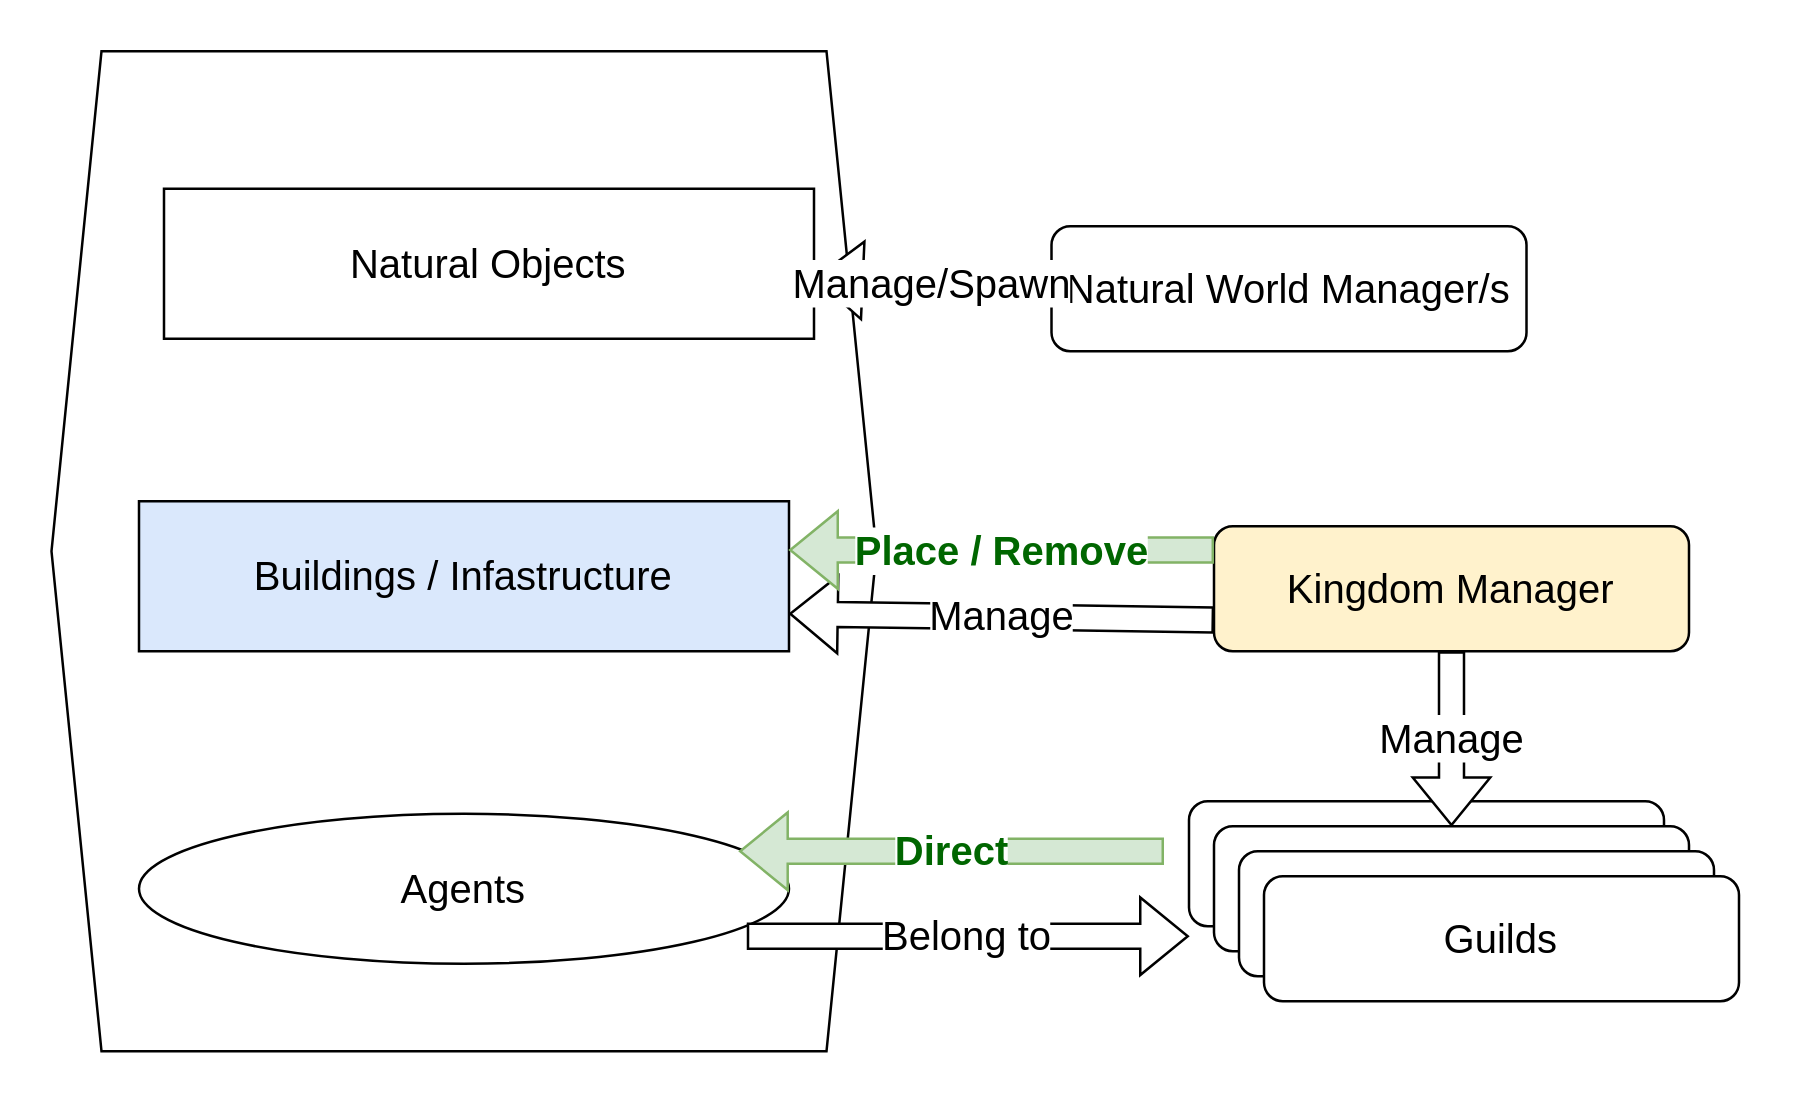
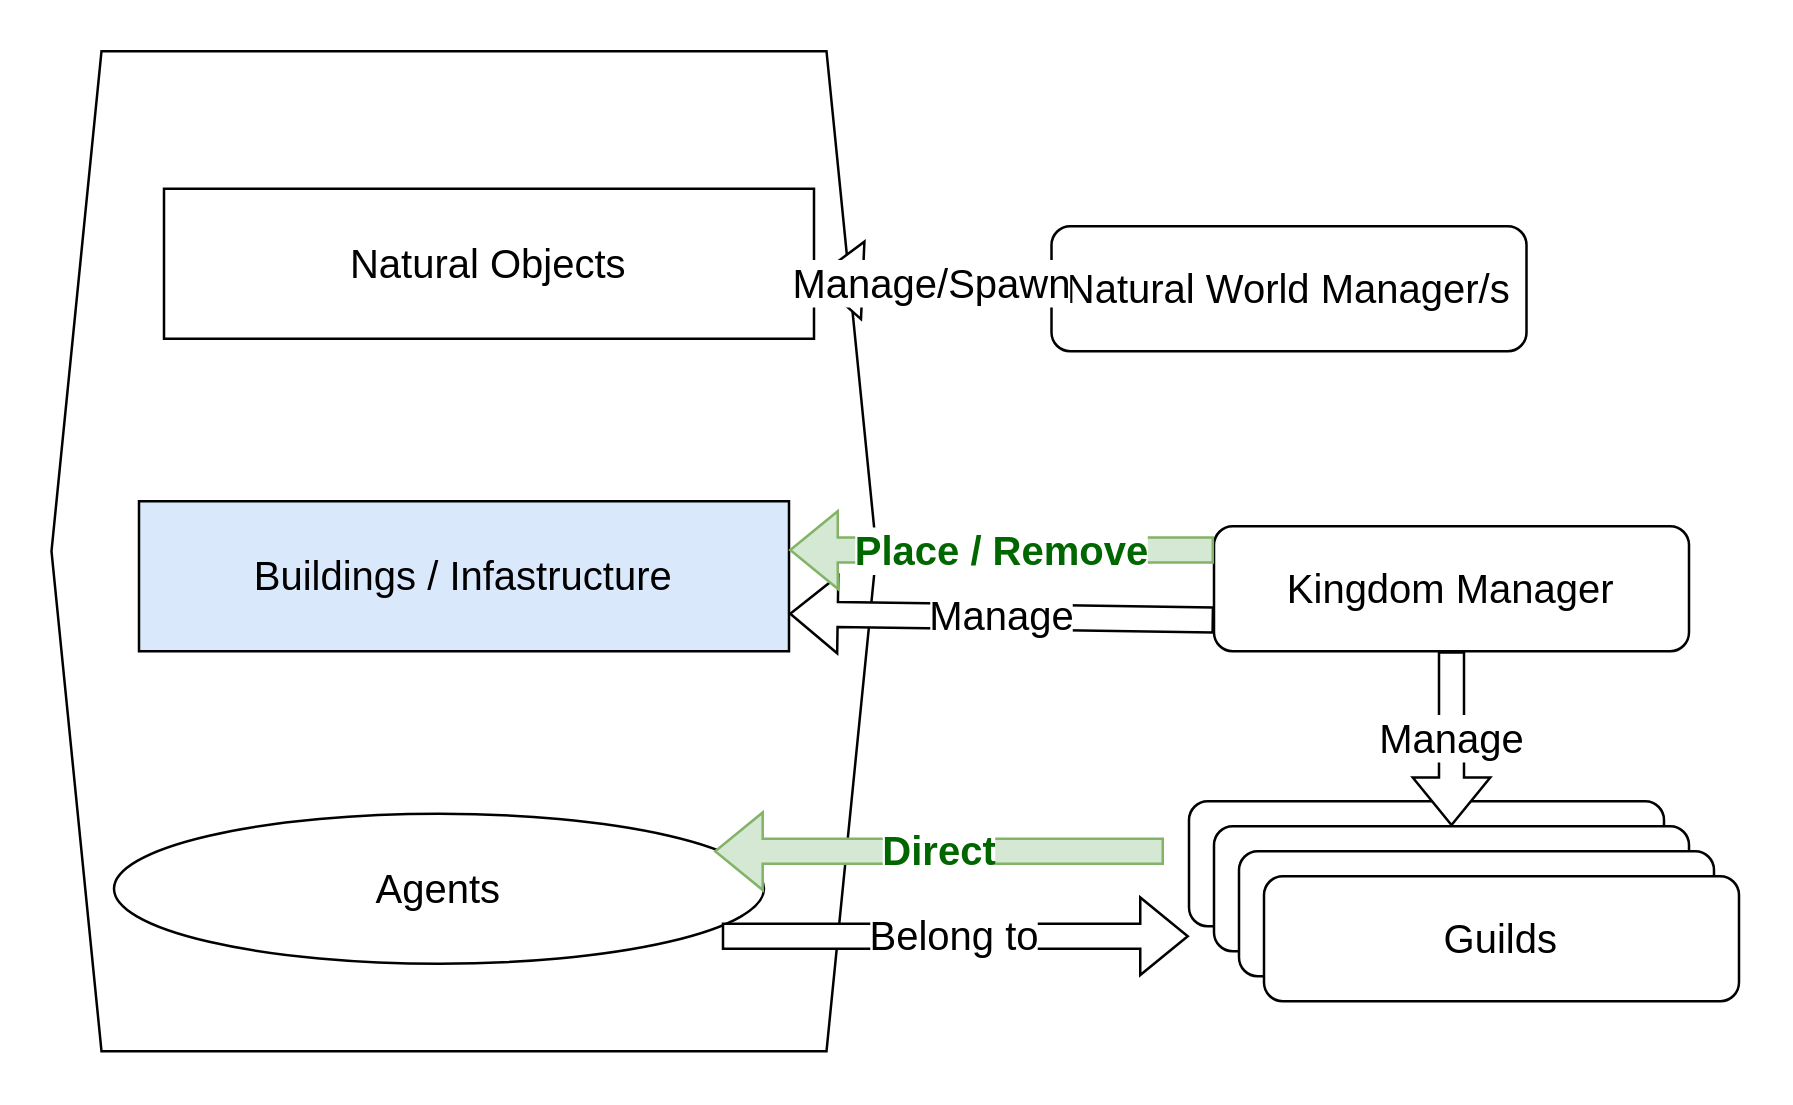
node "Kingdom Manager": fillcolor #fff2cc -> #ffffff
node "Agents": moved (464, 889) -> (439, 889)
